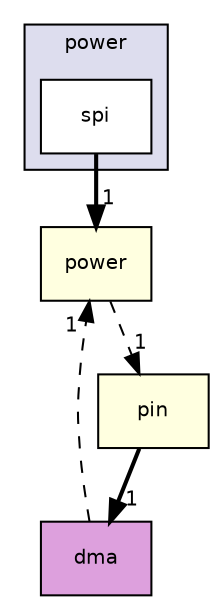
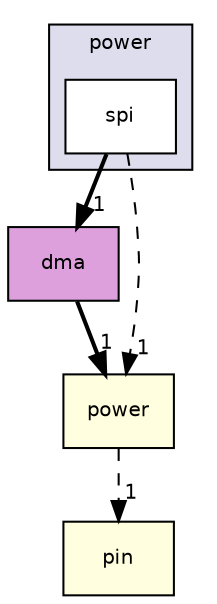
edge "spi" -> "power": style bold -> dashed
edge "dma" -> "power": style dashed -> bold
edge "pin" -> "dma": now "spi" -> "dma"
